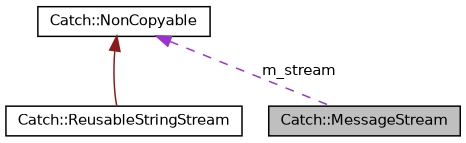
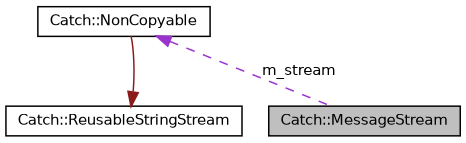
edge "Catch::ReusableStringStream" -> "Catch::NonCopyable": reversed
